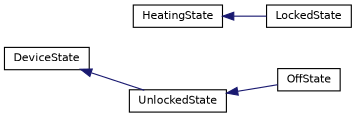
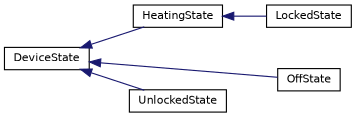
edge "HeatingState" -> "DeviceState": added
edge "OffState" -> "UnlockedState": now "OffState" -> "DeviceState"
